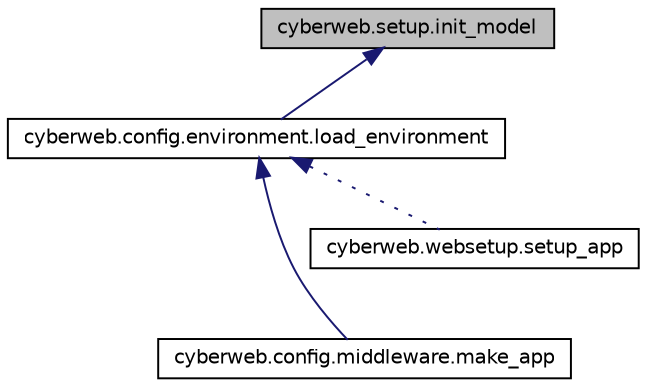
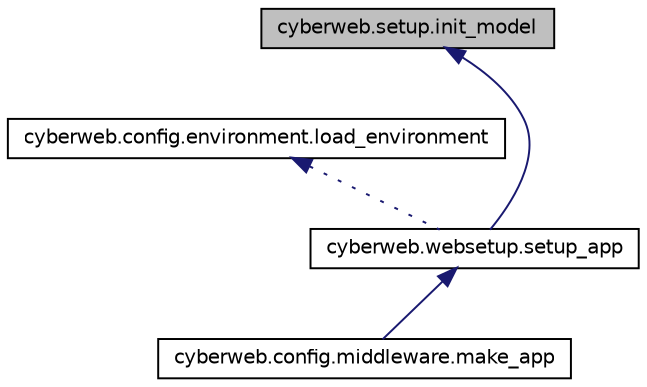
edge "cyberweb.config.environment.load_environment" -> "cyberweb.setup.init_model": now "cyberweb.websetup.setup_app" -> "cyberweb.setup.init_model"
edge "cyberweb.config.middleware.make_app" -> "cyberweb.config.environment.load_environment": now "cyberweb.config.middleware.make_app" -> "cyberweb.websetup.setup_app"
